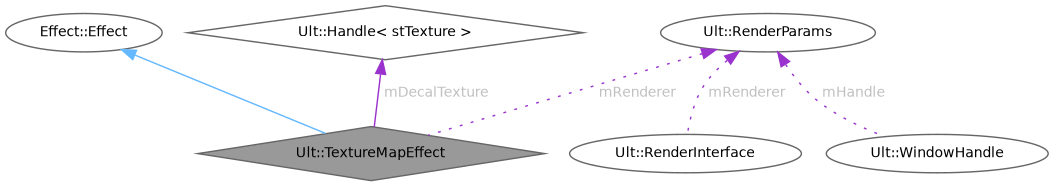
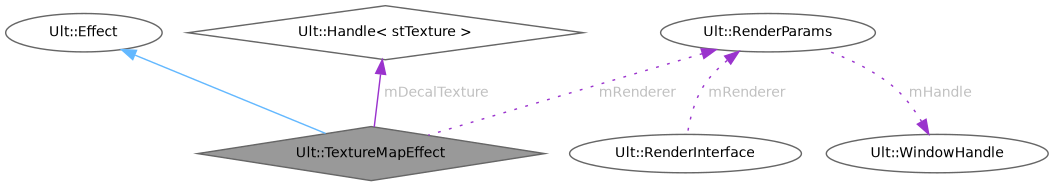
node "Effect::Effect": label "Effect::Effect" -> "Ult::Effect"
edge "Ult::WindowHandle" -> "Ult::RenderParams": reversed
